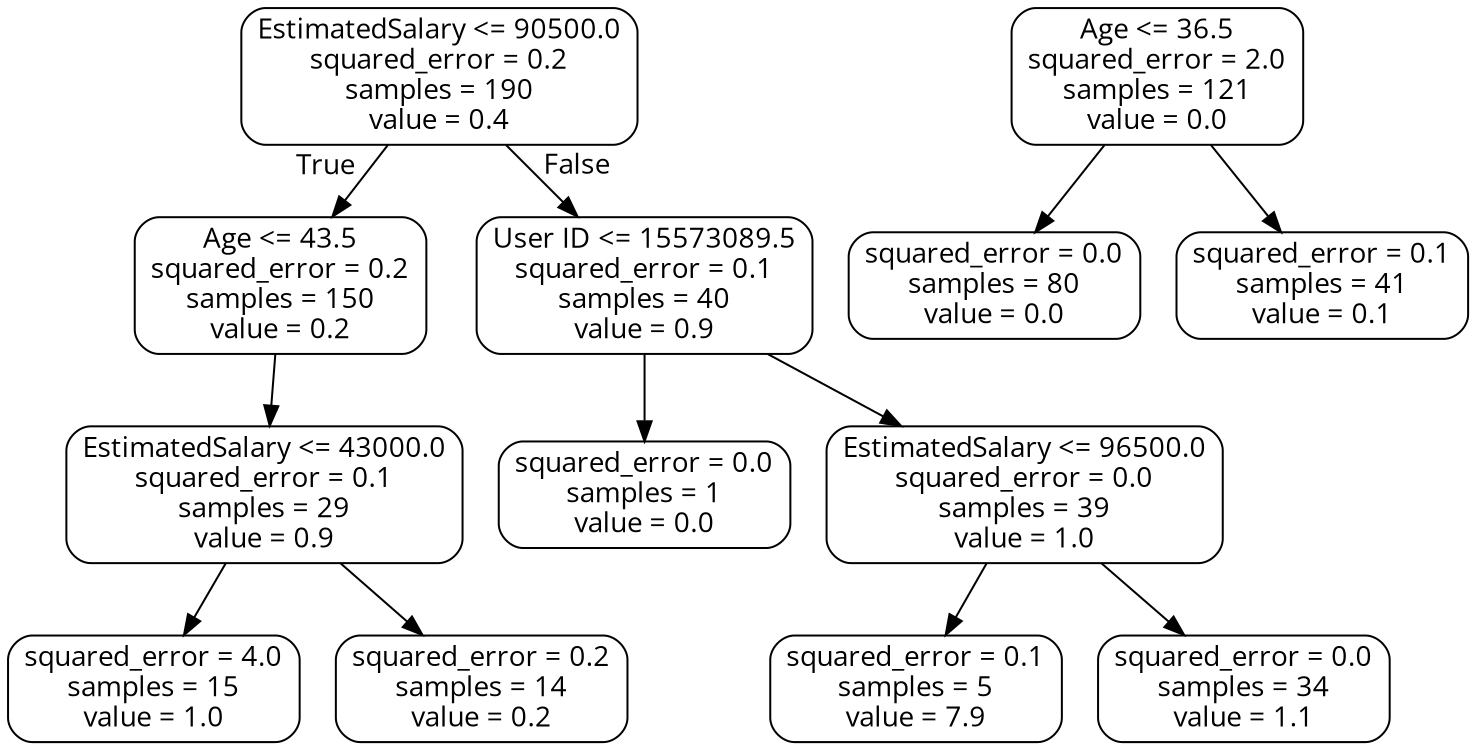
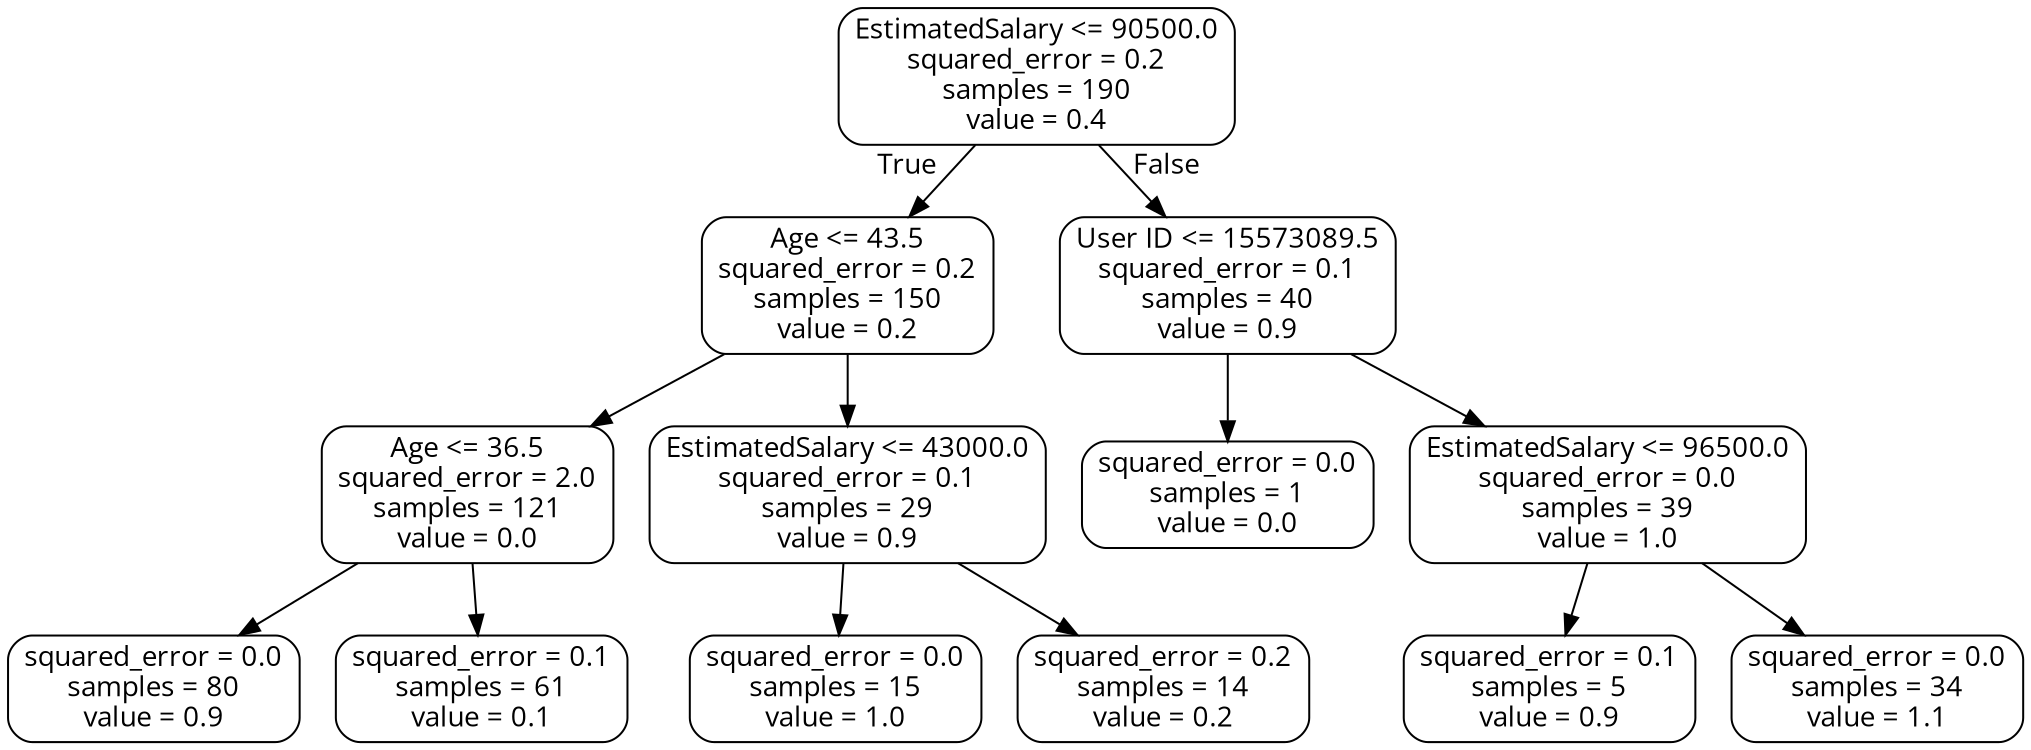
node "squared_error = 0.0 samples = 80 value = 0.0": label "squared_error = 0.0 samples = 80 value = 0.0" -> "squared_error = 0.0 samples = 80 value = 0.9"
node "squared_error = 0.1 samples = 41 value = 0.1": label "squared_error = 0.1 samples = 41 value = 0.1" -> "squared_error = 0.1 samples = 61 value = 0.1"
edge "Age <= 43.5 squared_error = 0.2 samples = 150 value = 0.2" -> "Age <= 36.5 squared_error = 2.0 samples = 121 value = 0.0": added
node "squared_error = 4.0 samples = 15 value = 1.0": label "squared_error = 4.0 samples = 15 value = 1.0" -> "squared_error = 0.0 samples = 15 value = 1.0"
node "squared_error = 0.1 samples = 5 value = 7.9": label "squared_error = 0.1 samples = 5 value = 7.9" -> "squared_error = 0.1 samples = 5 value = 0.9"
